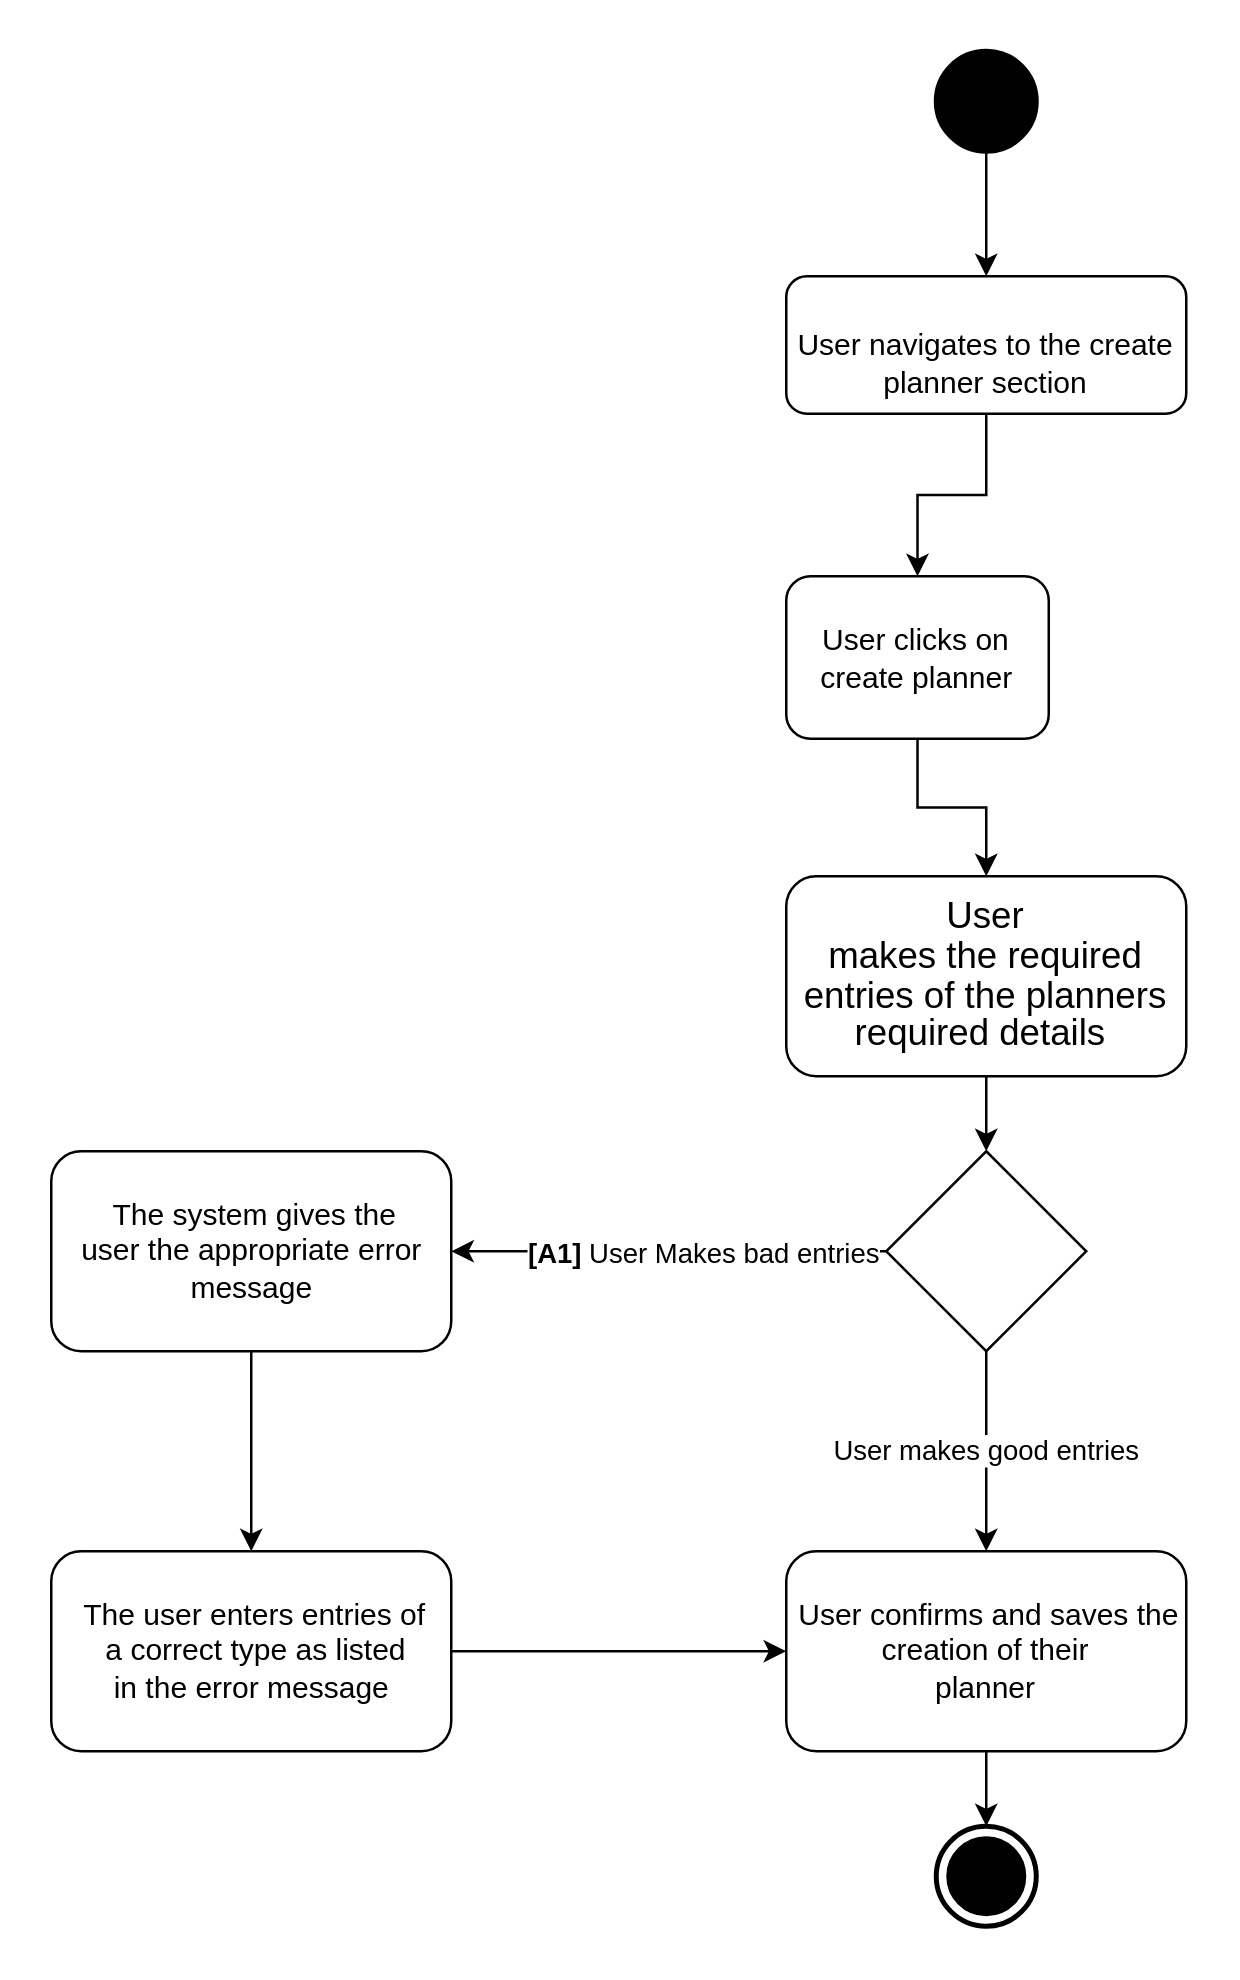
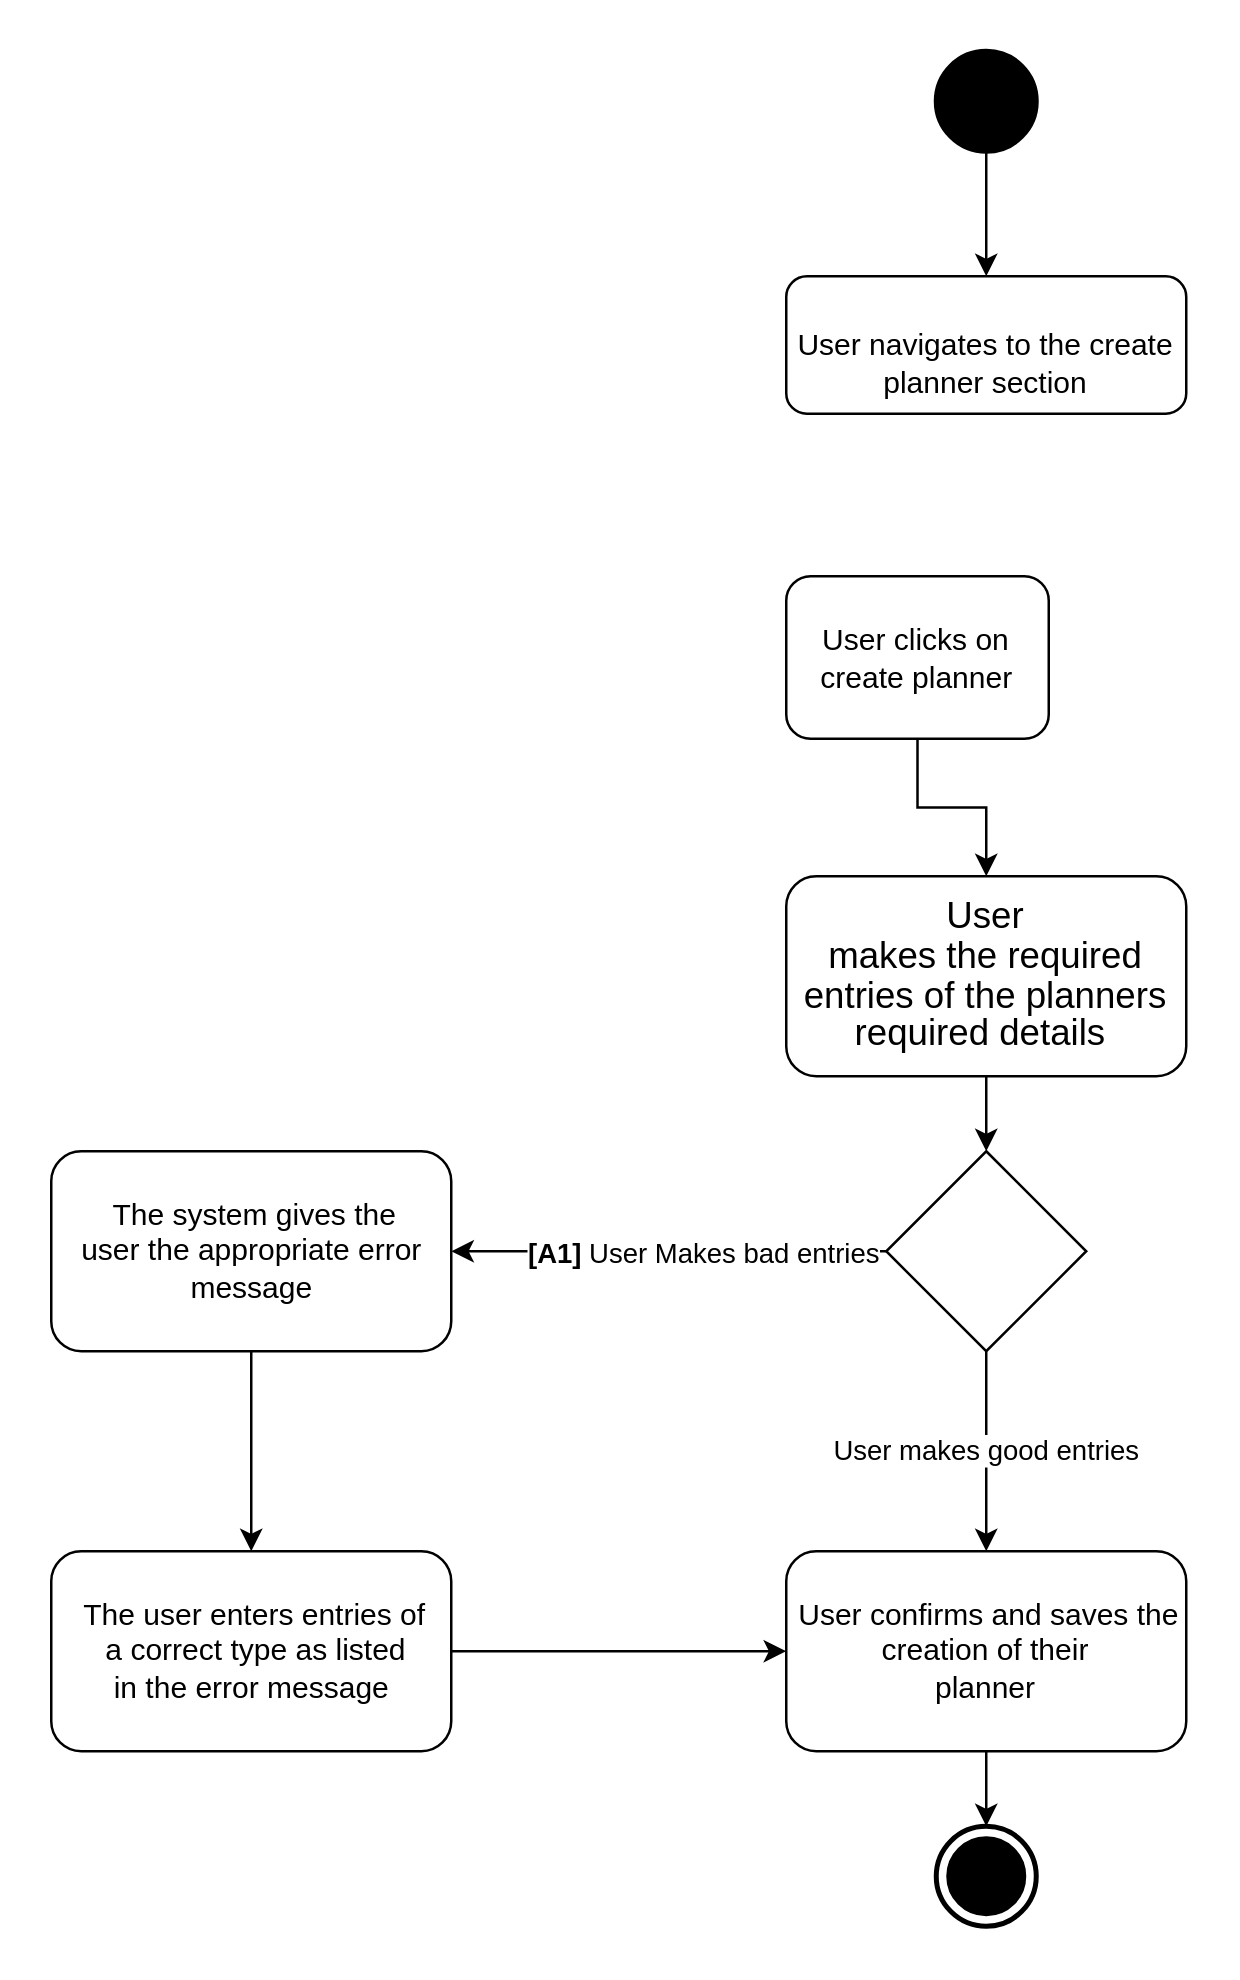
edge "User navigates to the create planner section" -> "User clicks on create planner": removed
